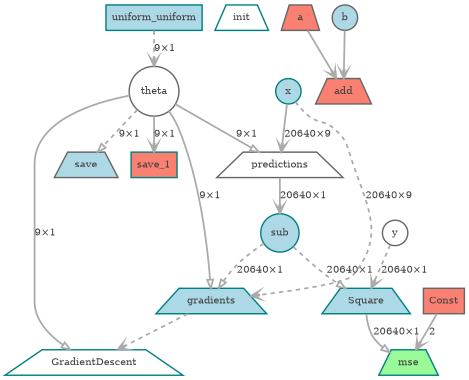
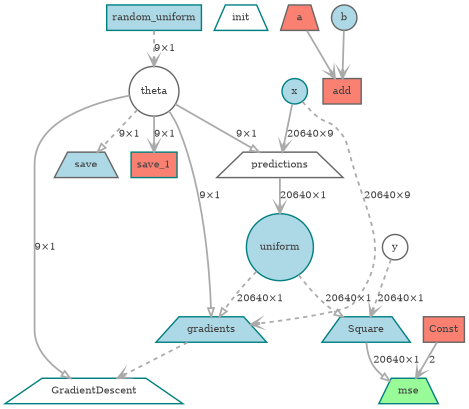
node "uniform_uniform": label "uniform_uniform" -> "random_uniform"
node "add": shape trapezium -> box
node "sub": label "sub" -> "uniform"
